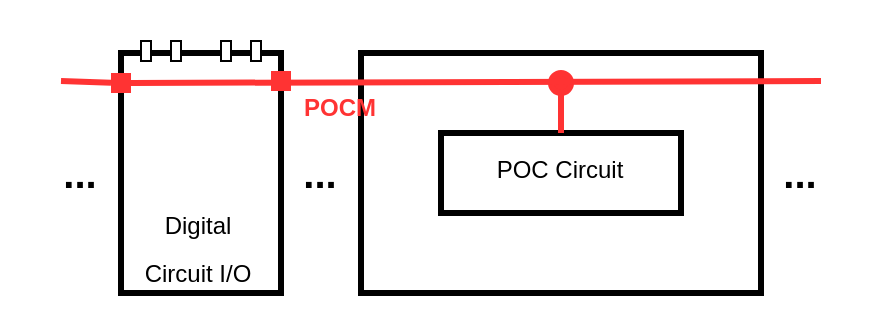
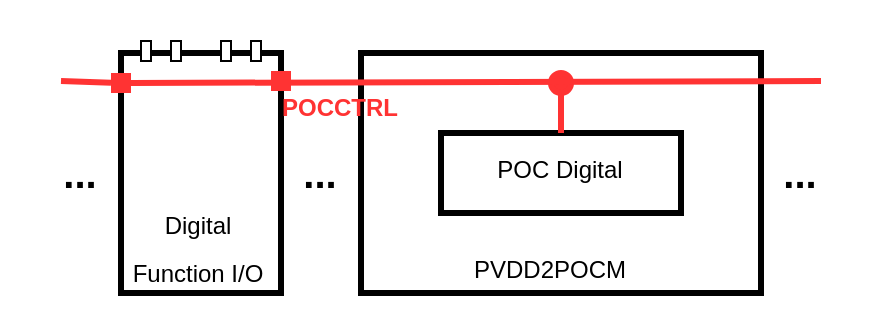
node "POCM": label "POCM" -> "POCCTRL"
node "POC Circuit": label "POC Circuit" -> "POC Digital"
node "Digital Circuit I/O": label "Digital Circuit I/O" -> "Digital Function I/O"
node "PVDD2POCM": added
